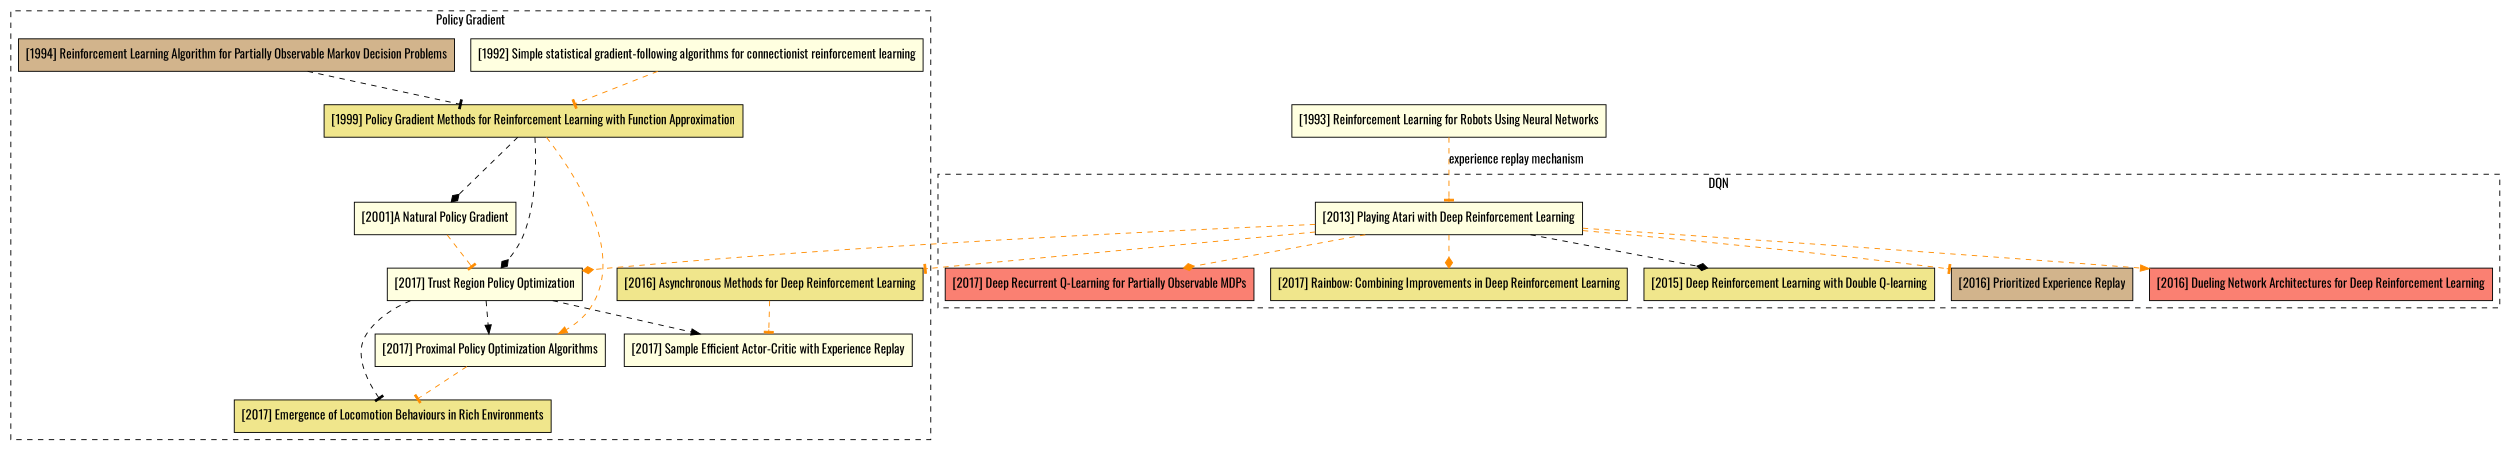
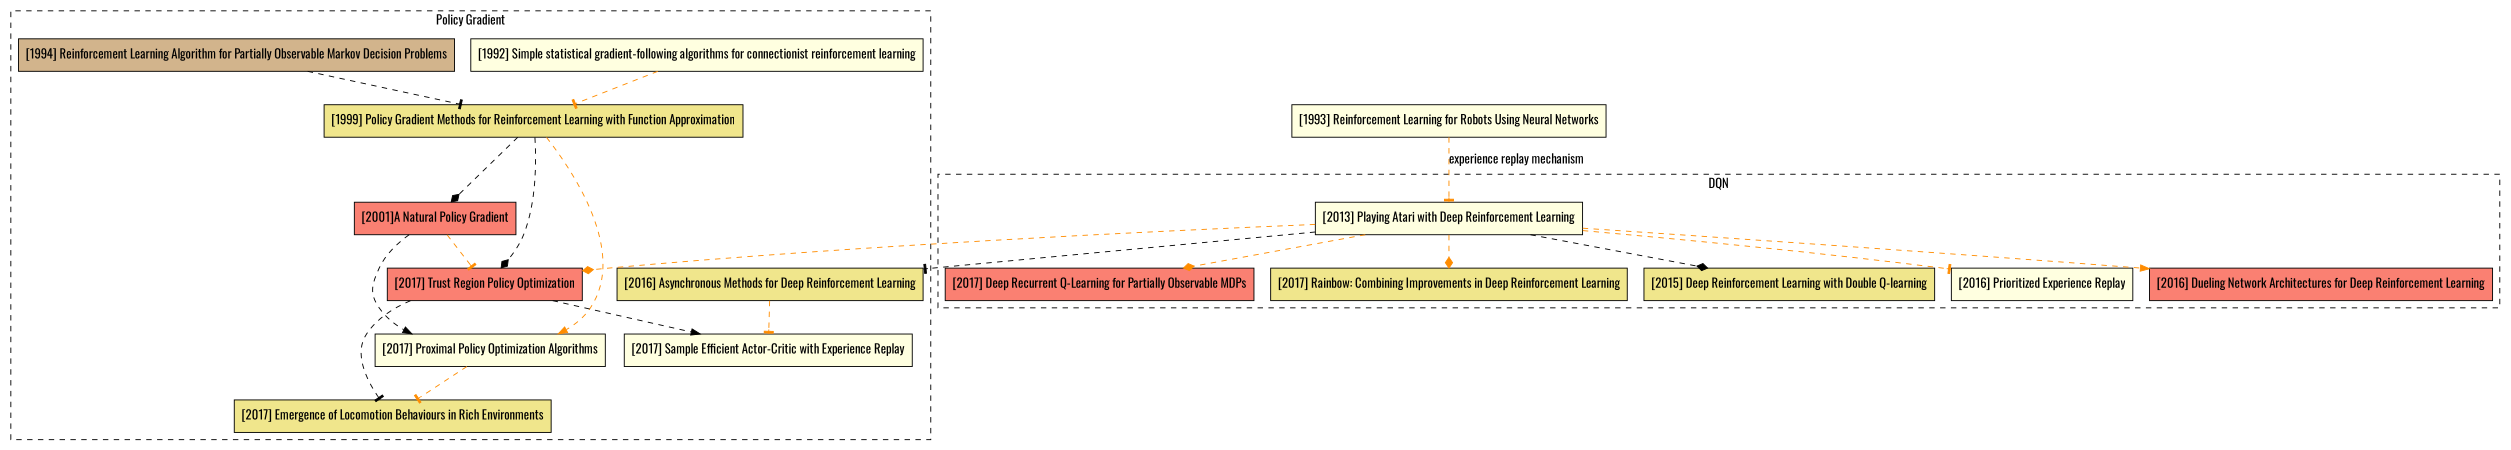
node "[2001]A Natural Policy Gradient": fillcolor lightyellow -> salmon
edge "[2013] Playing Atari with Deep Reinforcement Learning" -> "[2016] Asynchronous Methods for Deep Reinforcement Learning": color darkorange -> black
node "[2017] Trust Region Policy Optimization": fillcolor lightyellow -> salmon
node "[2016] Prioritized Experience Replay": fillcolor tan -> lightyellow
edge "[2017] Trust Region Policy Optimization" -> "[2017] Proximal Policy Optimization Algorithms": now "[2001]A Natural Policy Gradient" -> "[2017] Proximal Policy Optimization Algorithms"
